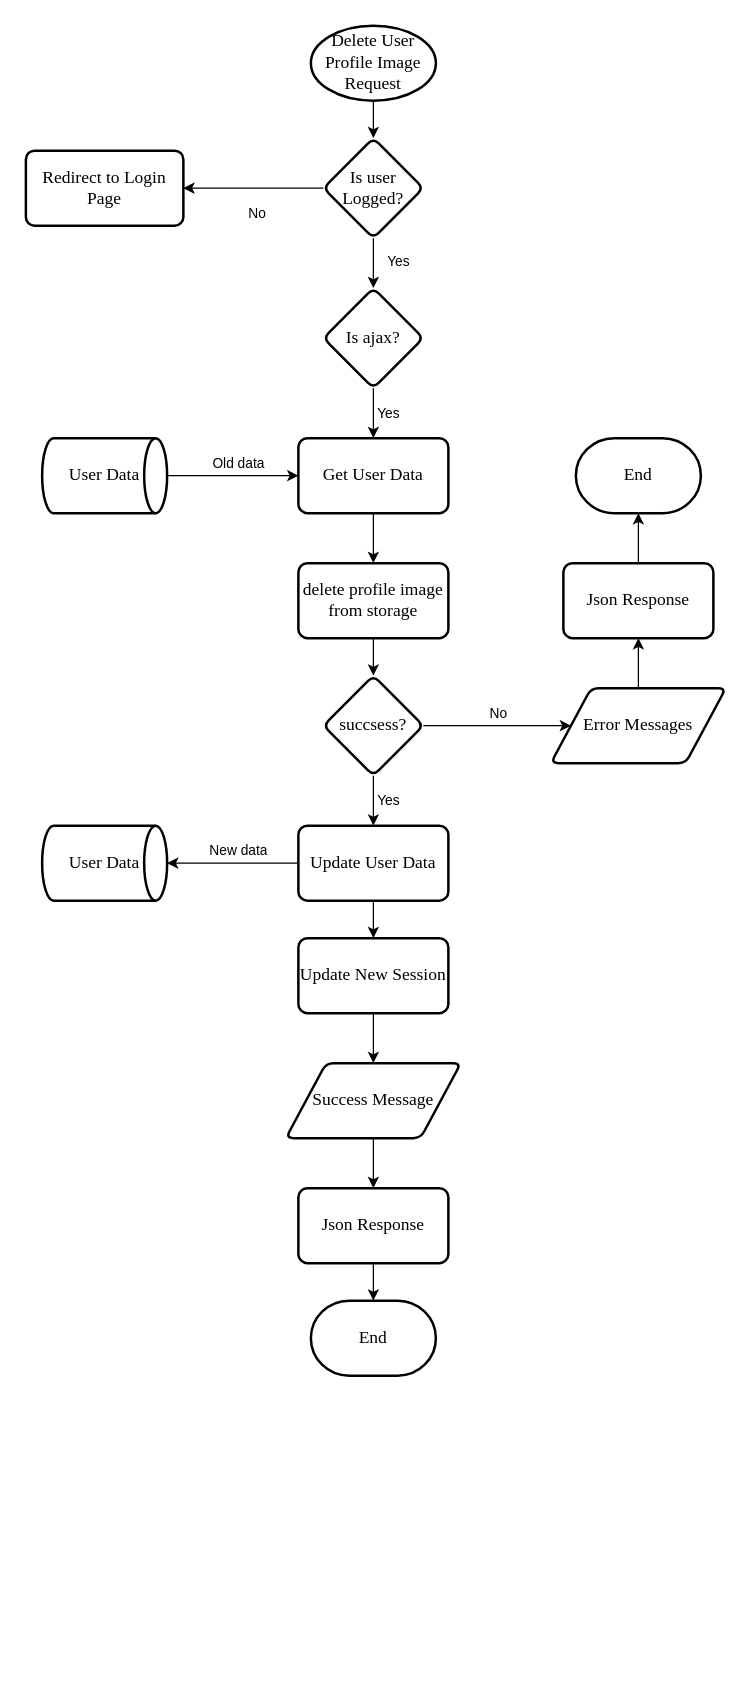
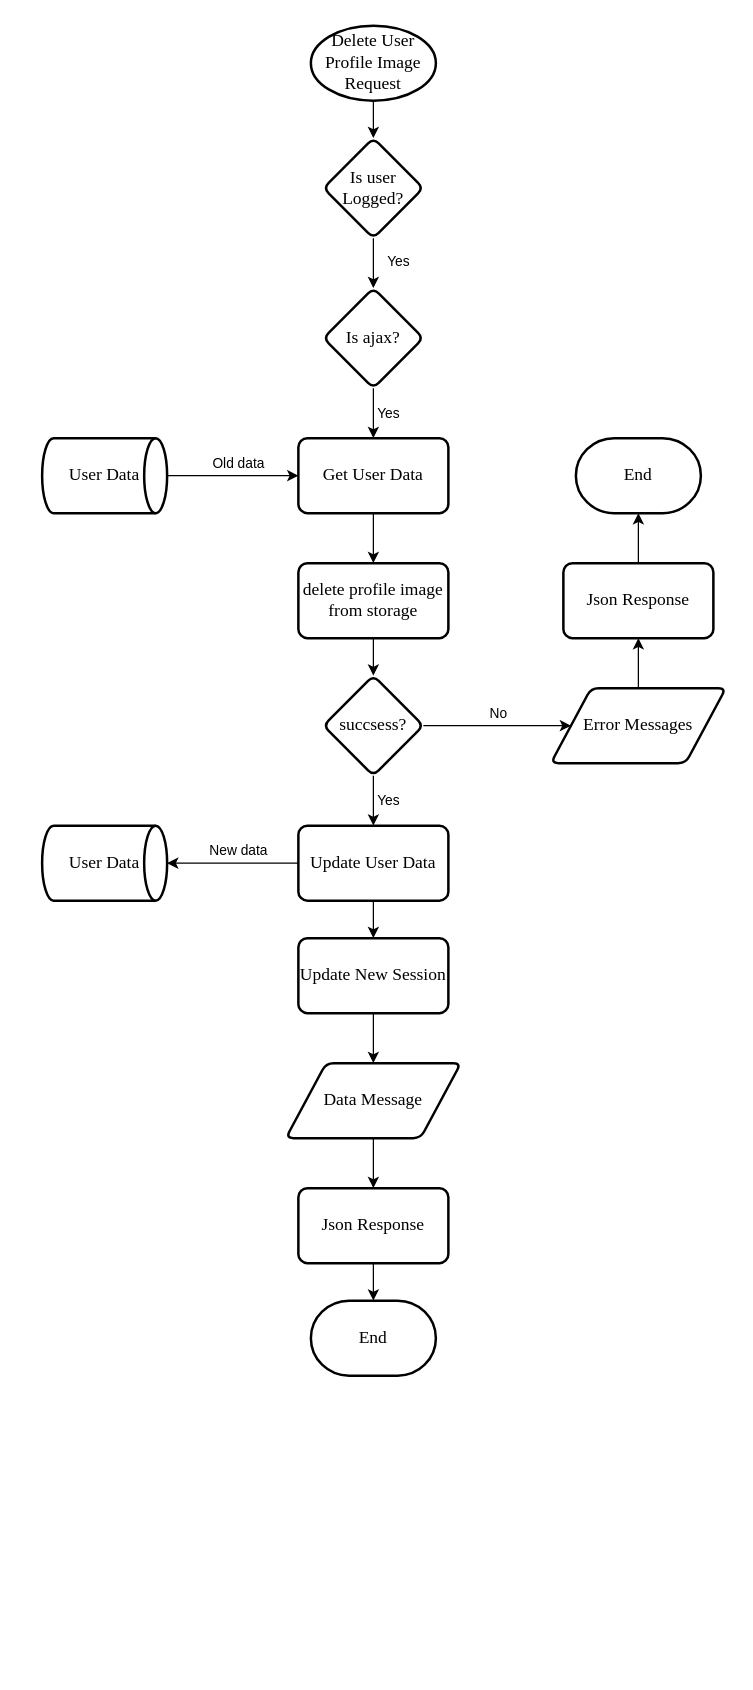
node "Redirect to Login Page": removed
edge "Is user Logged?" -> "Redirect to Login Page": removed, label "No"
node "Success Message": label "Success Message" -> "Data Message"
